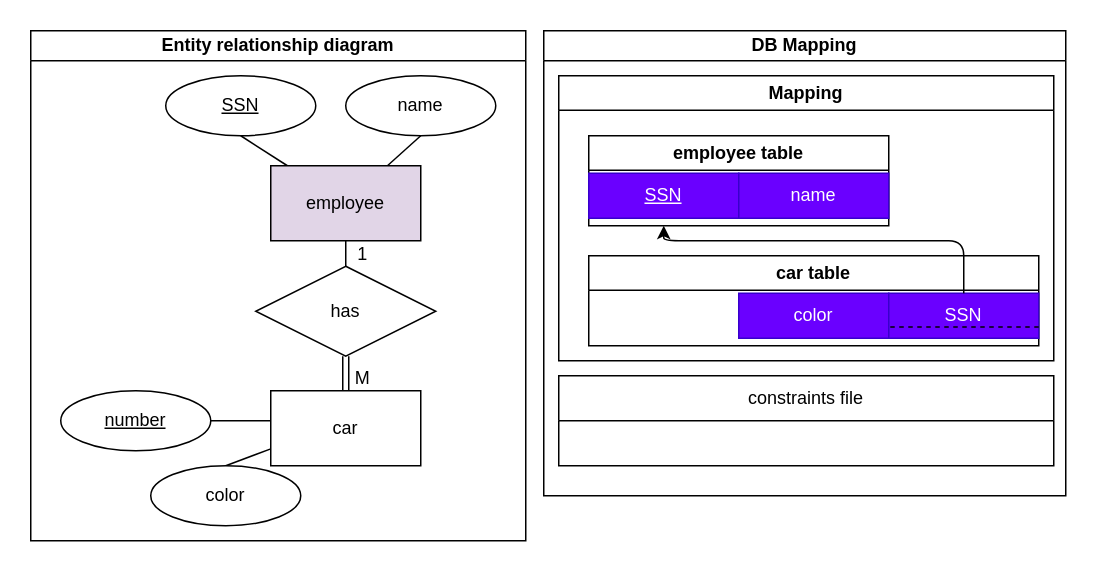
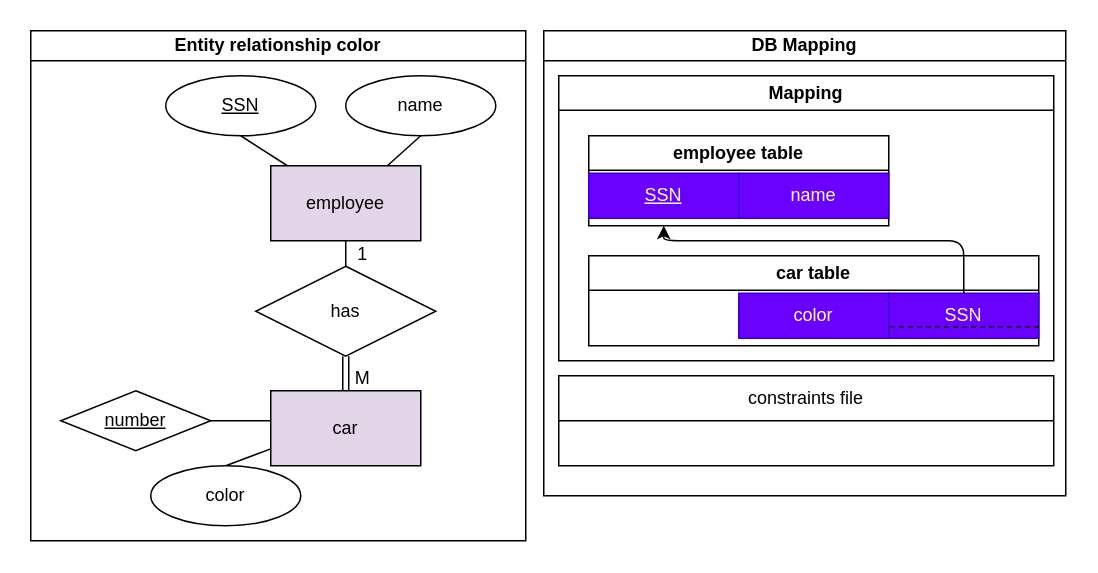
node "Entity relationship diagram": label "Entity relationship diagram" -> "Entity relationship color"
node "number": shape ellipse -> diamond
node "car": fillcolor #ffffff -> #e1d5e7
